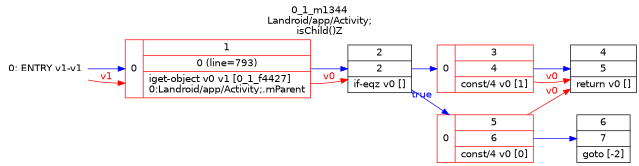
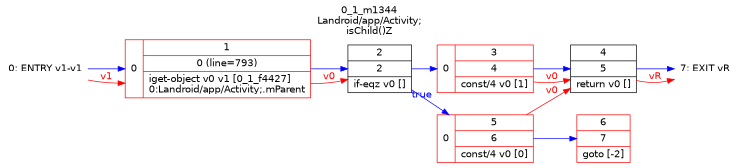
node "7: EXIT vR": added
node "6": color black -> red
